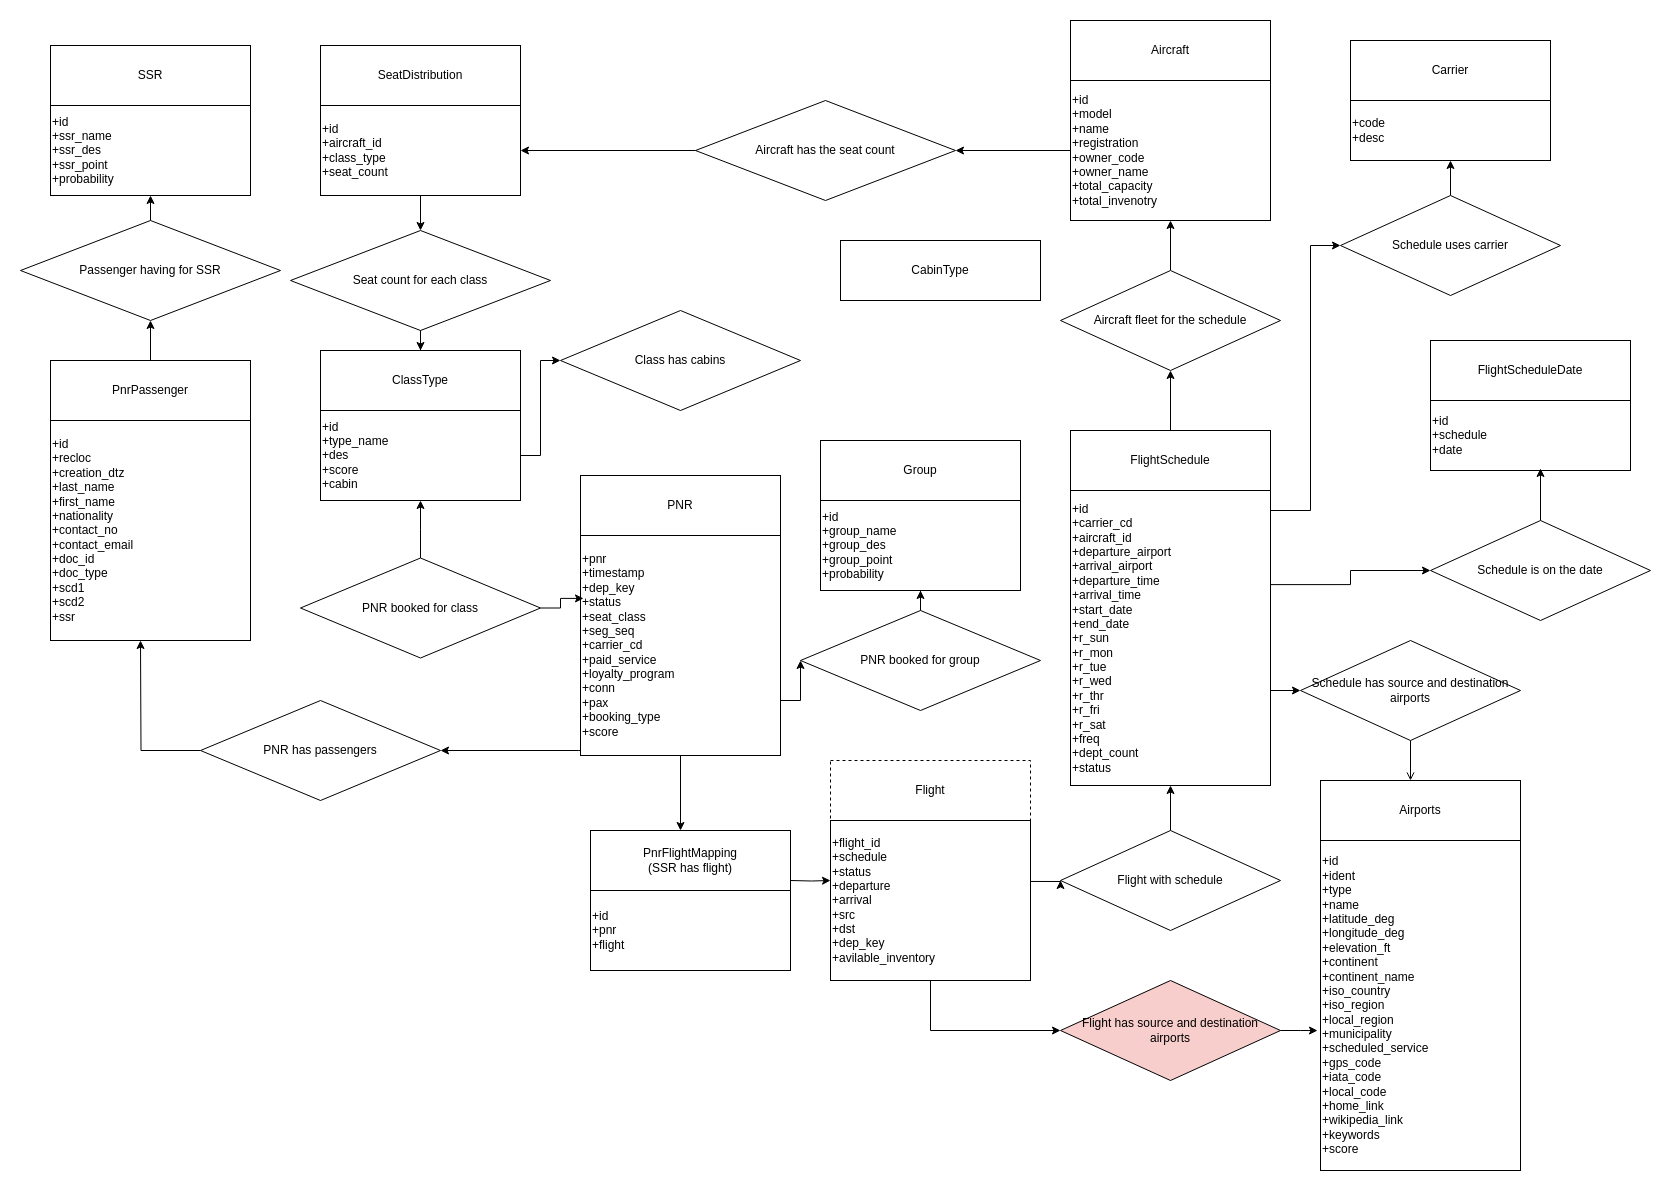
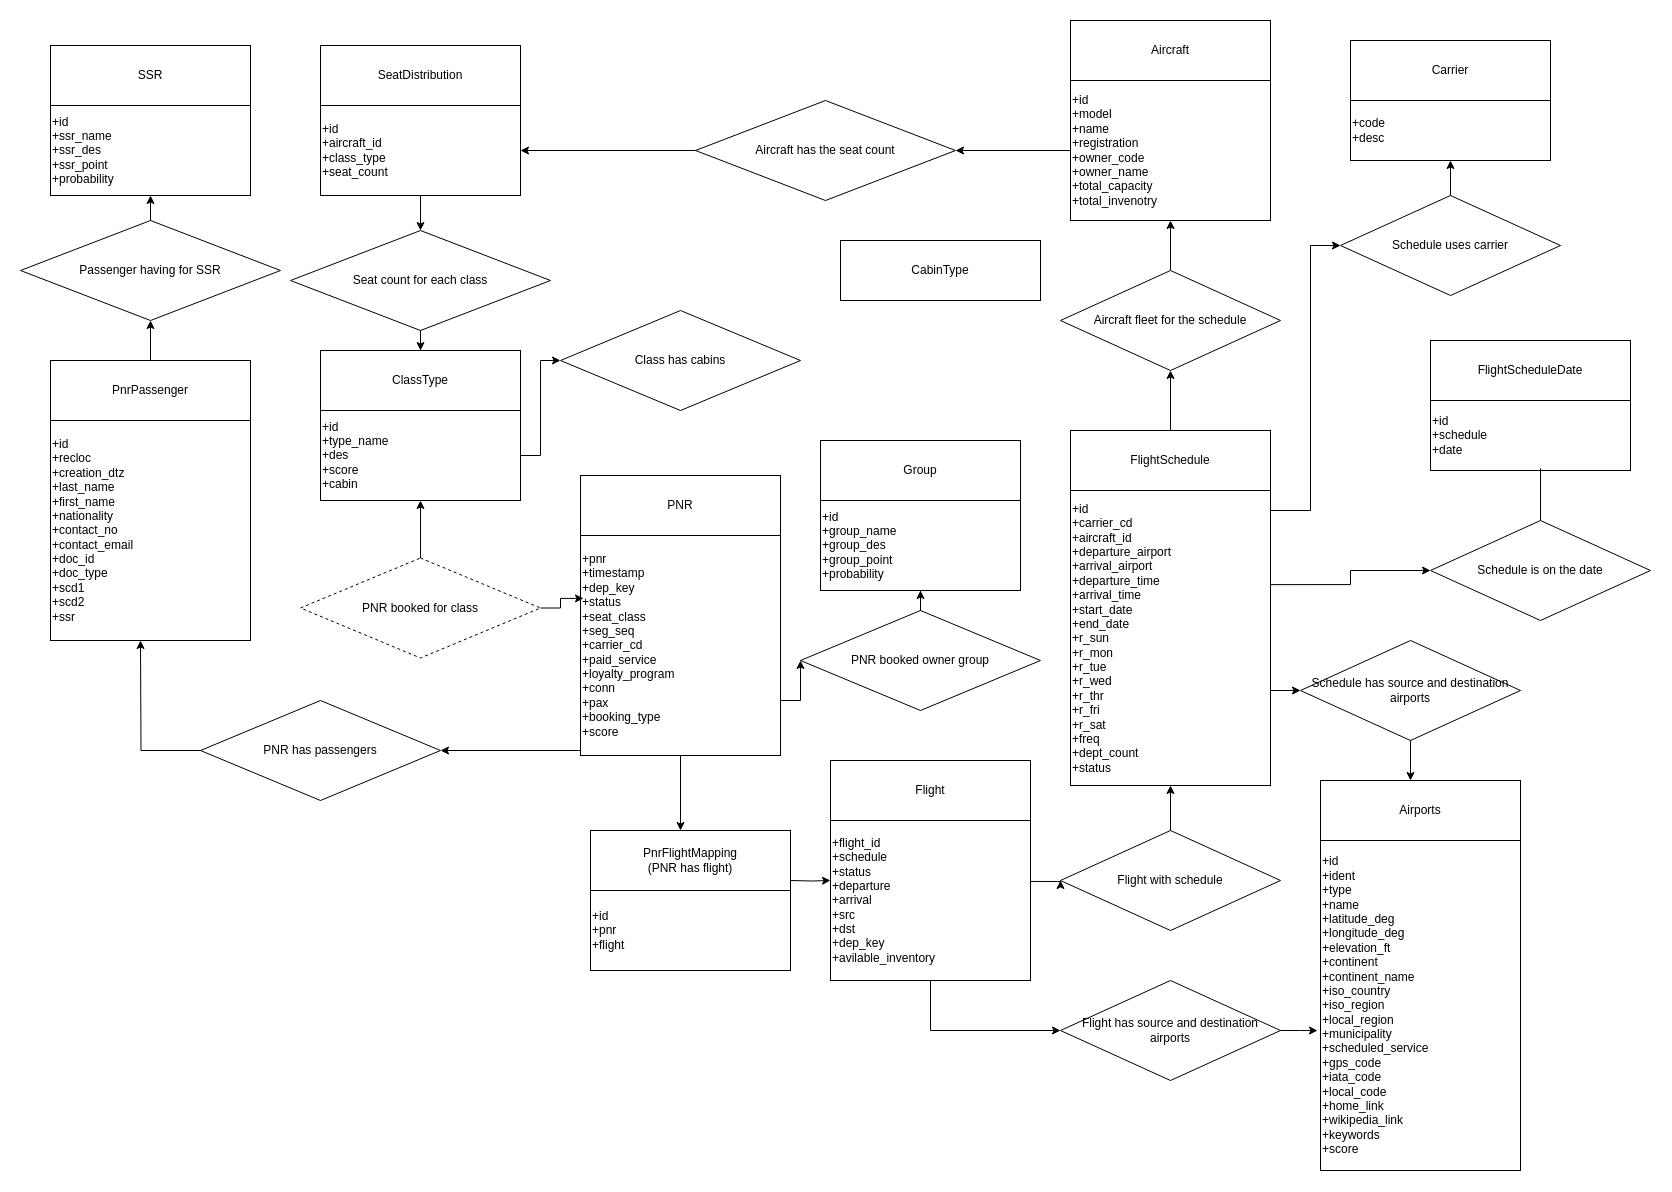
edge "Schedule is on the date" -> "+id +schedule +date": arrowhead classic -> none
node "PNR booked for class": style solid -> dashed
node "PNR booked for group": label "PNR booked for group" -> "PNR booked owner group"
edge "Schedule has source and destination airports" -> "Airports": arrowhead open -> classic
node "Flight": style dashed -> solid
node "PnrFlightMapping (SSR has flight)": label "PnrFlightMapping (SSR has flight)" -> "PnrFlightMapping (PNR has flight)"
node "Flight has source and destination airports": fillcolor #f8cecc -> #ffffff
